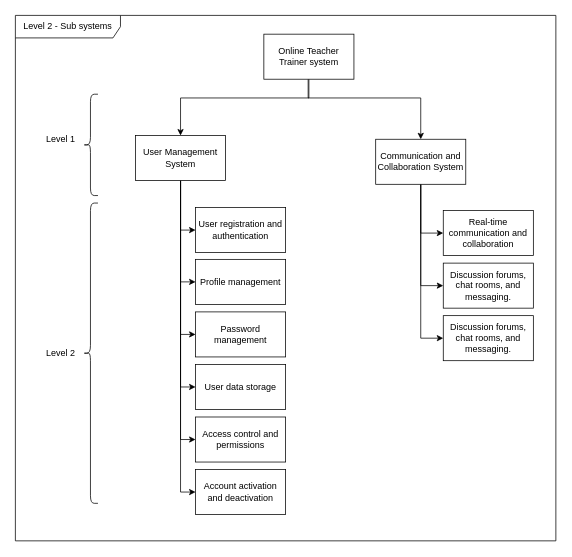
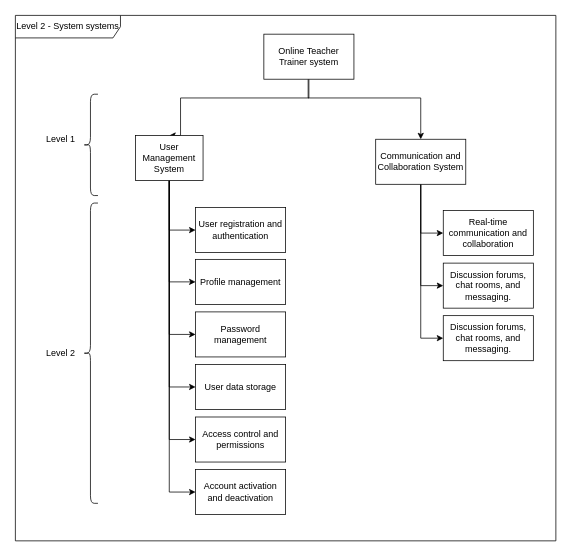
node "Level 2 - Sub systems": label "Level 2 - Sub systems" -> "Level 2 - System systems"
node "User Management System": size 90x45 -> 68x45
